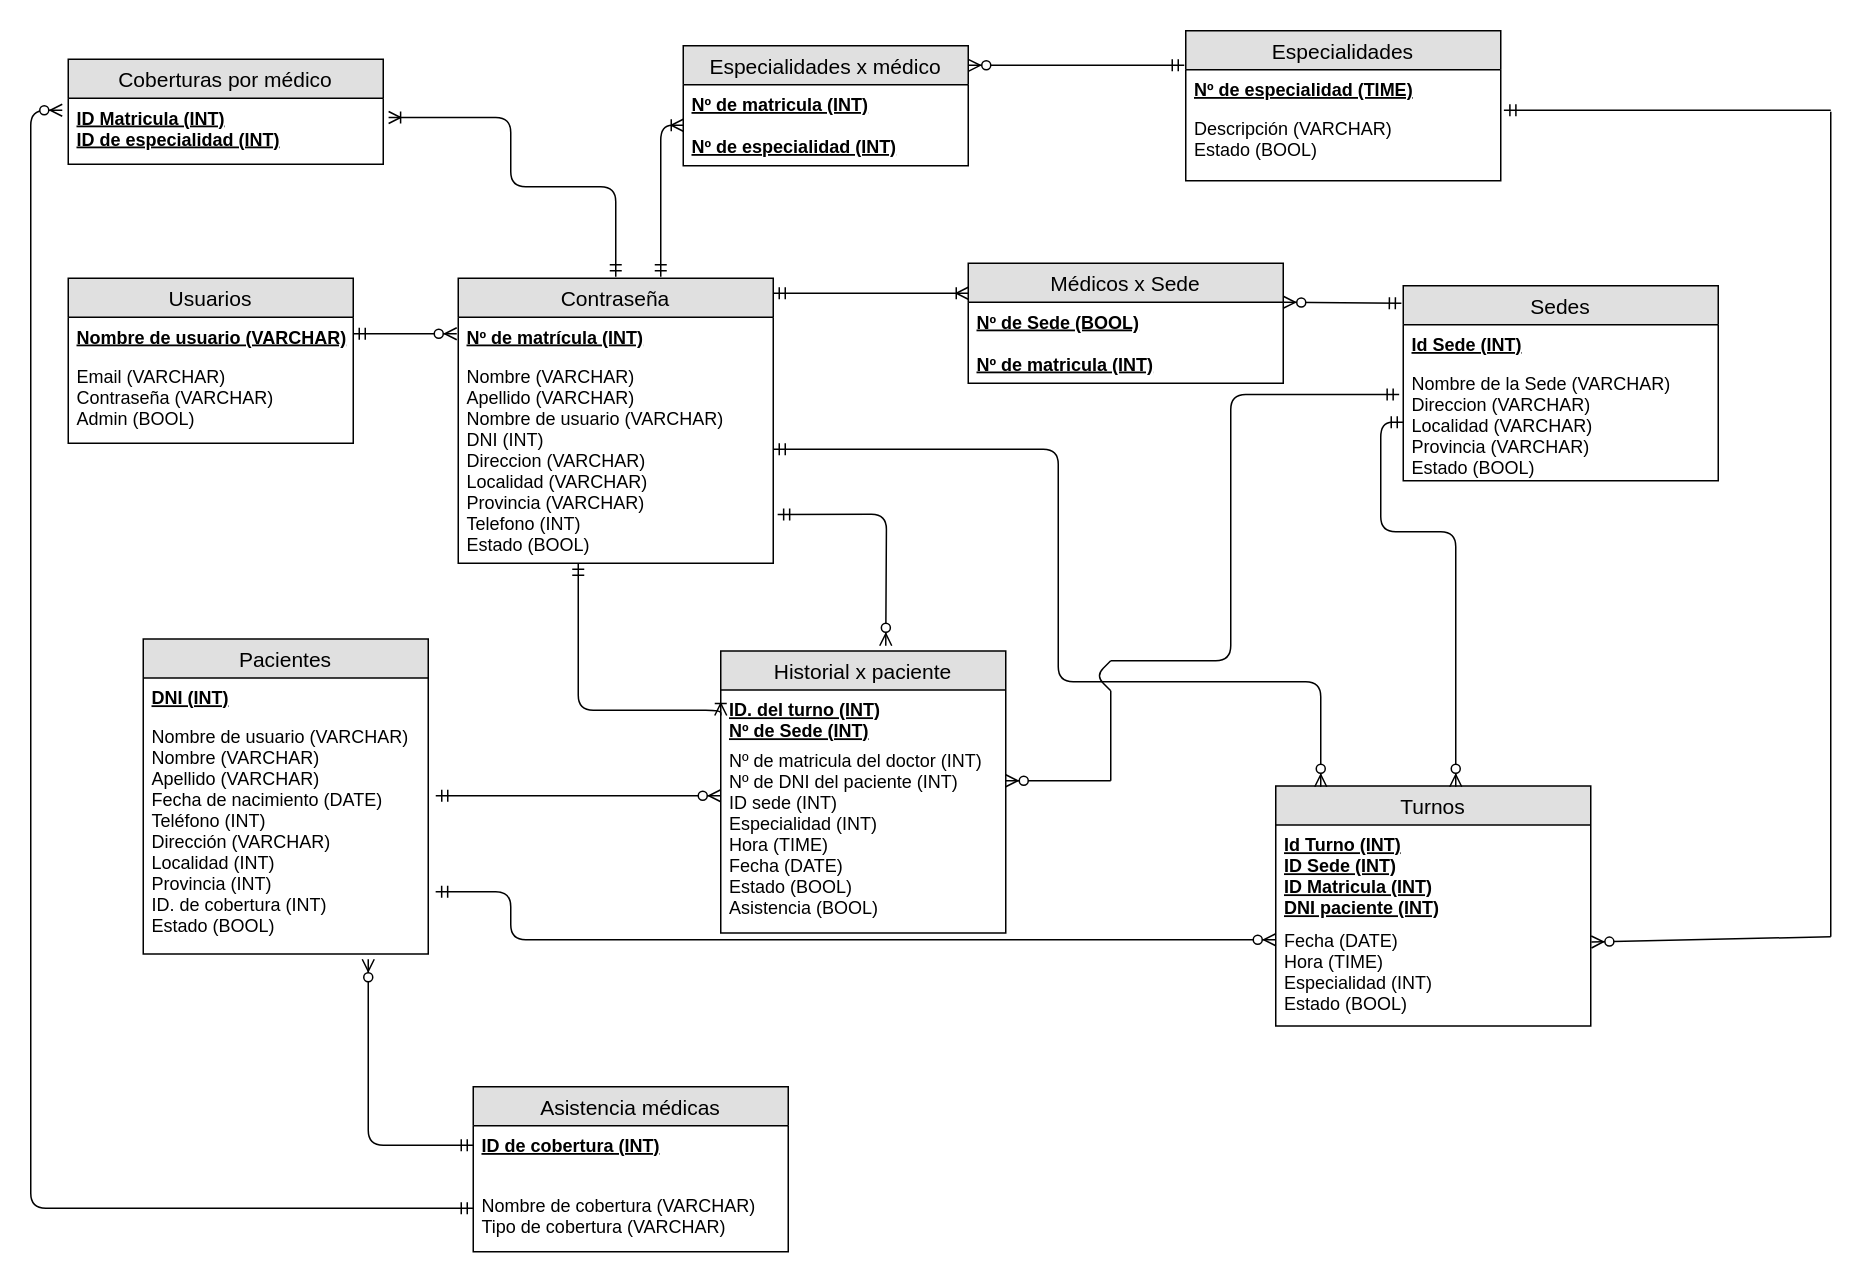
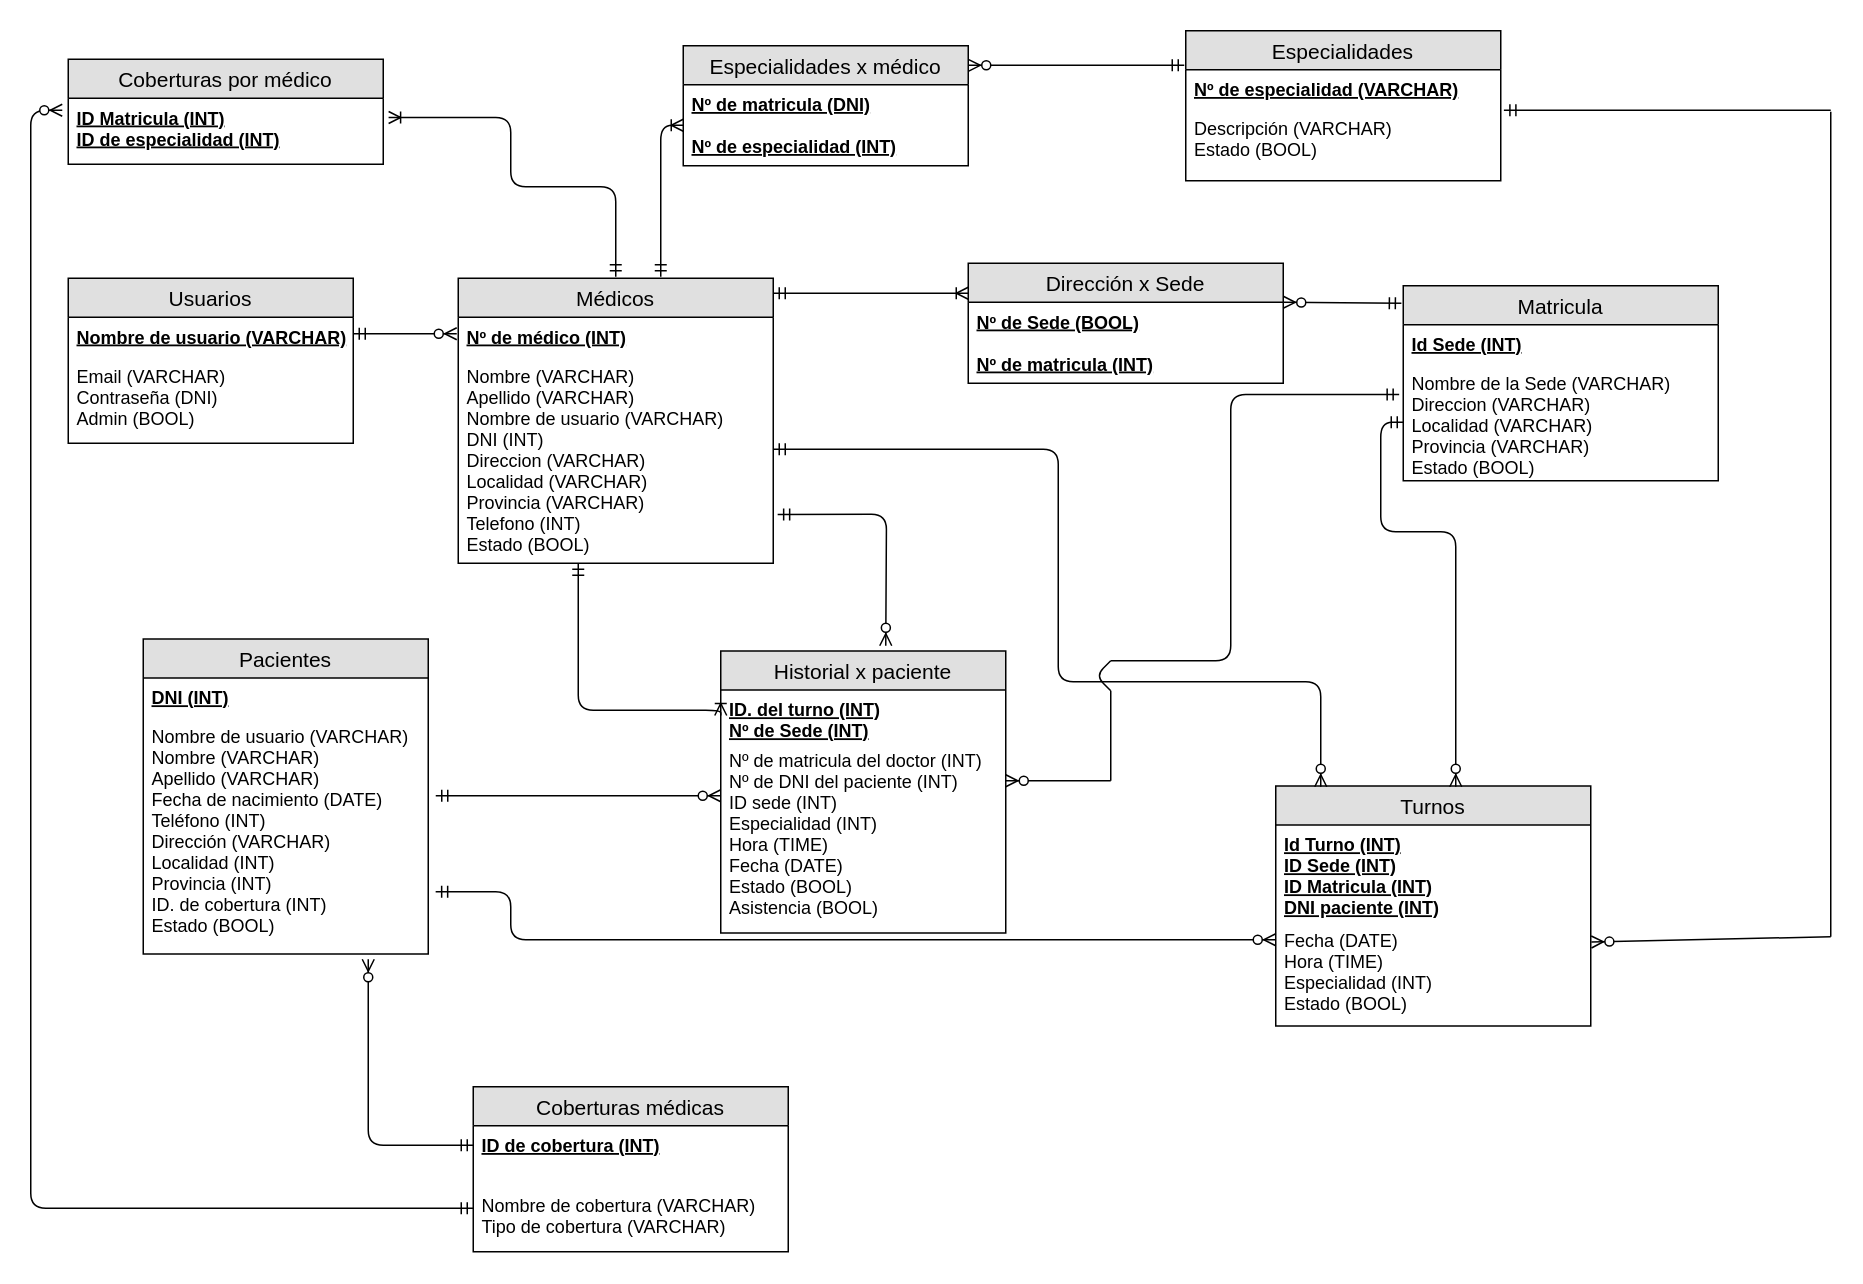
node "Nº de especialidad (TIME)": label "Nº de especialidad (TIME)" -> "Nº de especialidad (VARCHAR)"
node "Nº de matricula (INT) Nº de especialidad (INT)": label "Nº de matricula (INT) Nº de especialidad (INT)" -> "Nº de matricula (DNI) Nº de especialidad (INT)"
node "Médicos x Sede": label "Médicos x Sede" -> "Dirección x Sede"
node "Contraseña": label "Contraseña" -> "Médicos"
node "Sedes": label "Sedes" -> "Matricula"
node "Nº de matrícula (INT)": label "Nº de matrícula (INT)" -> "Nº de médico (INT)"
node "Email (VARCHAR) Contraseña (VARCHAR) Admin (BOOL)": label "Email (VARCHAR) Contraseña (VARCHAR) Admin (BOOL)" -> "Email (VARCHAR) Contraseña (DNI) Admin (BOOL)"
node "Asistencia médicas": label "Asistencia médicas" -> "Coberturas médicas"
